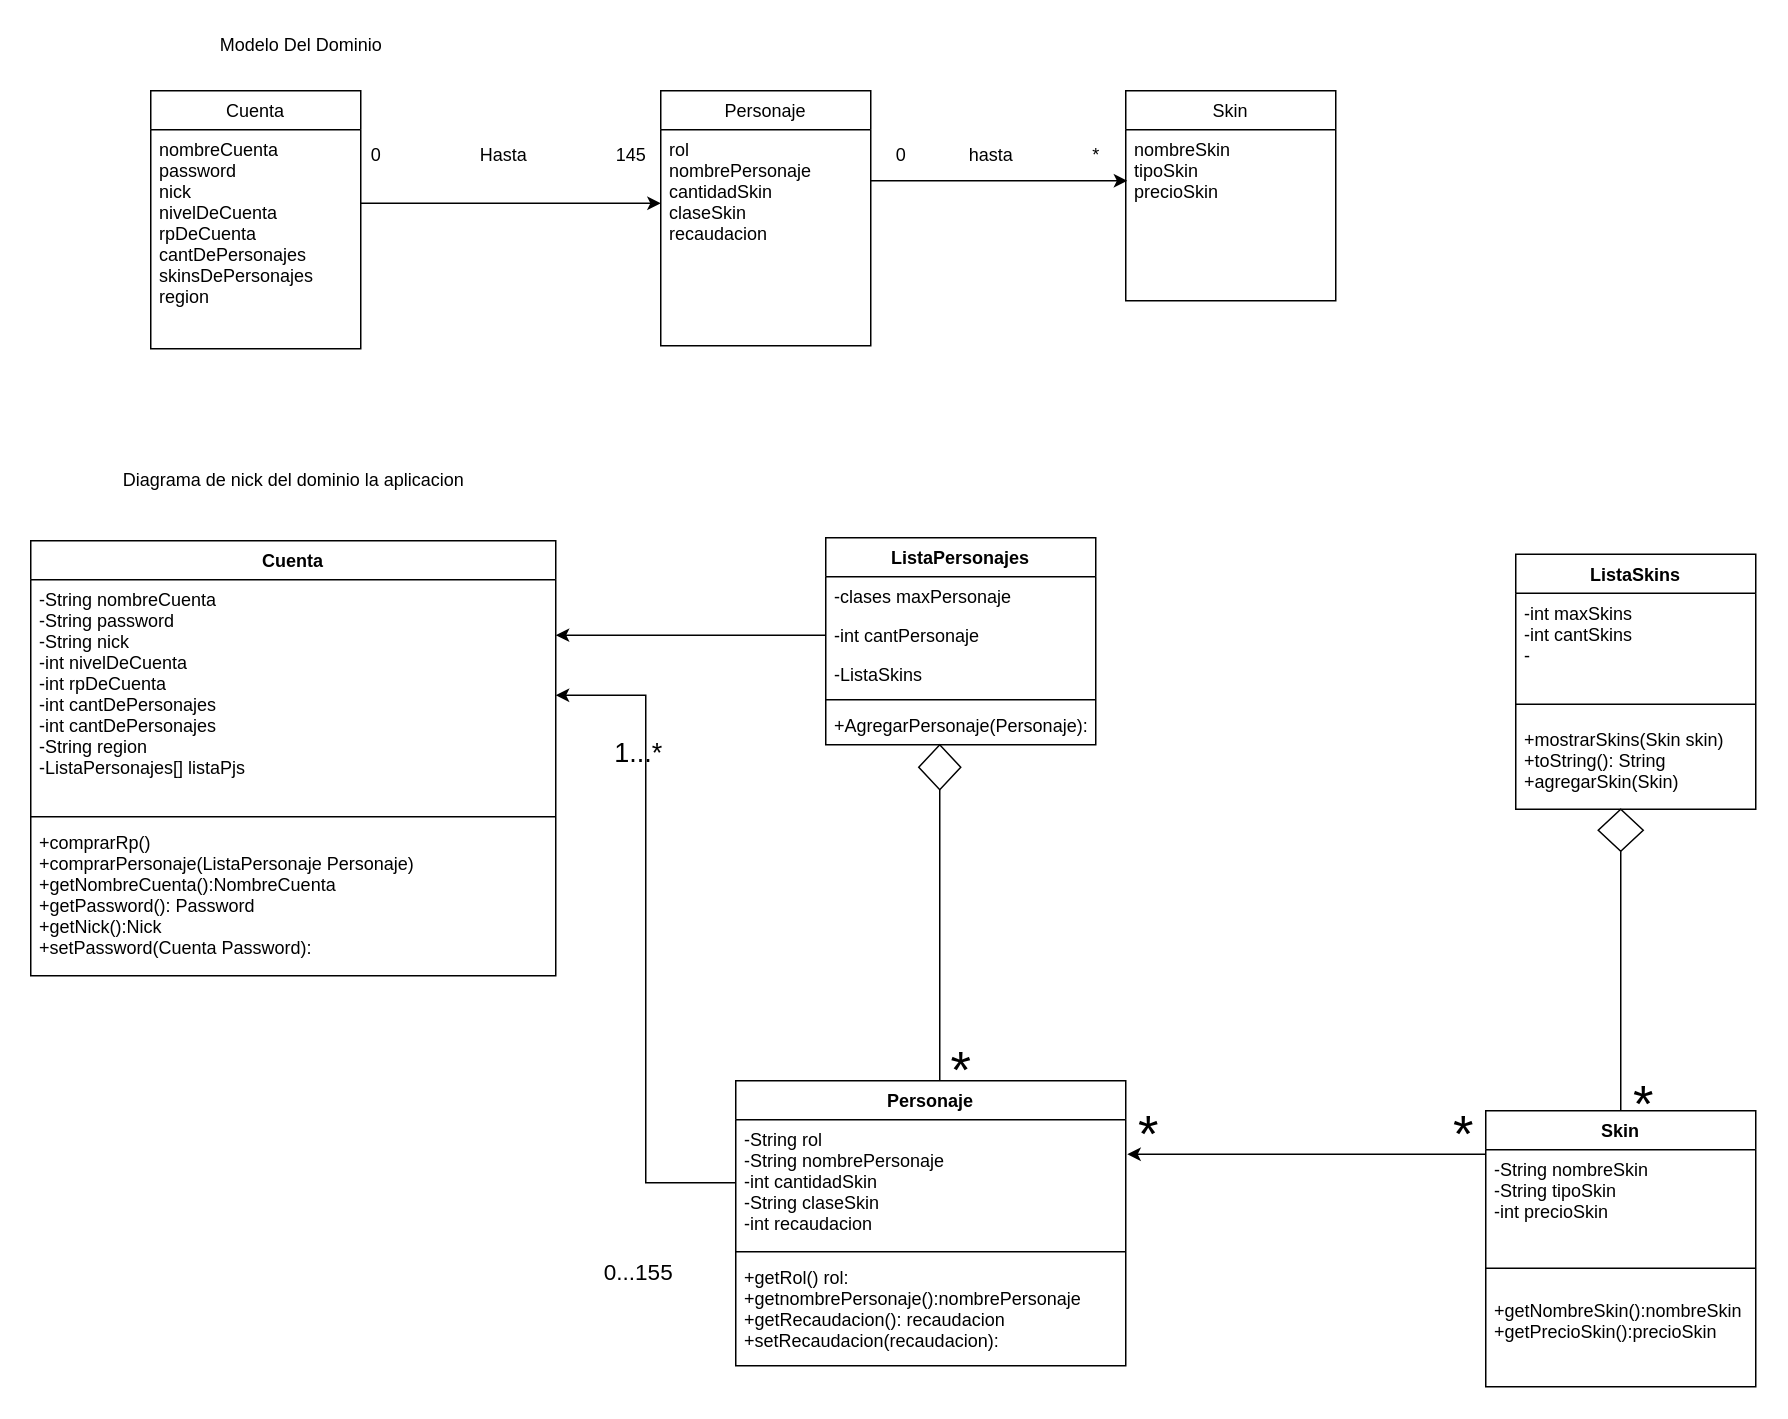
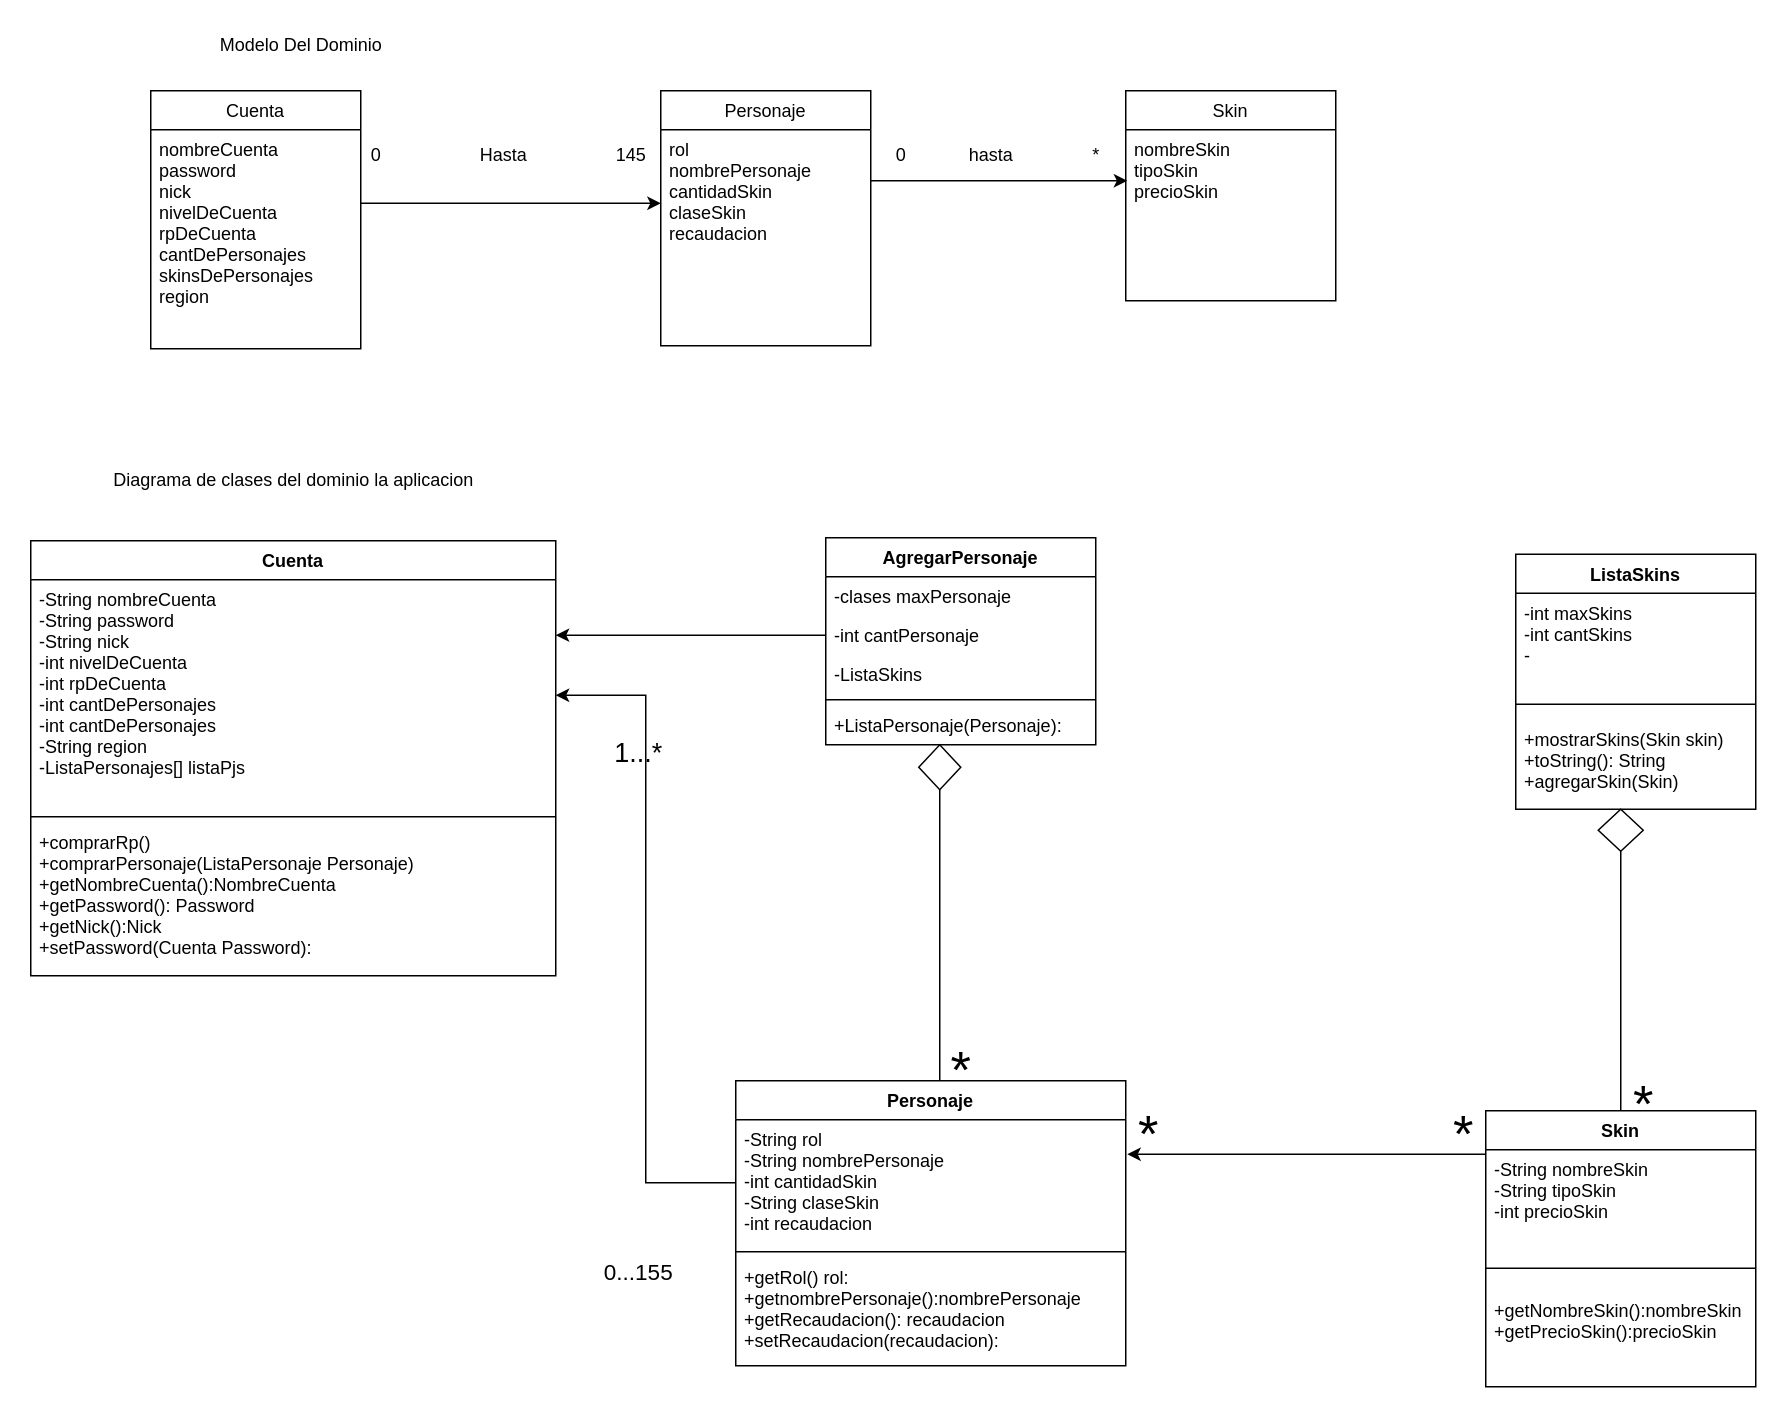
node "Diagrama de nick del dominio la aplicacion": label "Diagrama de nick del dominio la aplicacion" -> "Diagrama de clases del dominio la aplicacion"
node "ListaPersonajes": label "ListaPersonajes" -> "AgregarPersonaje"
node "+AgregarPersonaje(Personaje):": label "+AgregarPersonaje(Personaje):" -> "+ListaPersonaje(Personaje):"
